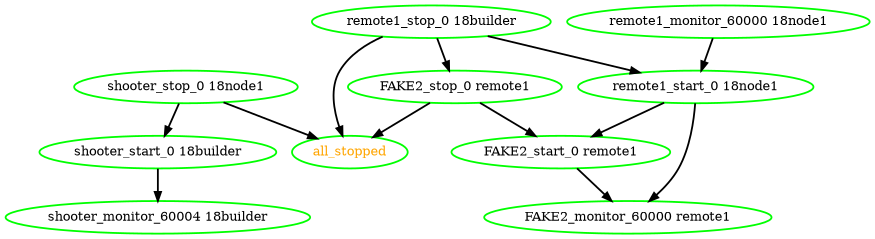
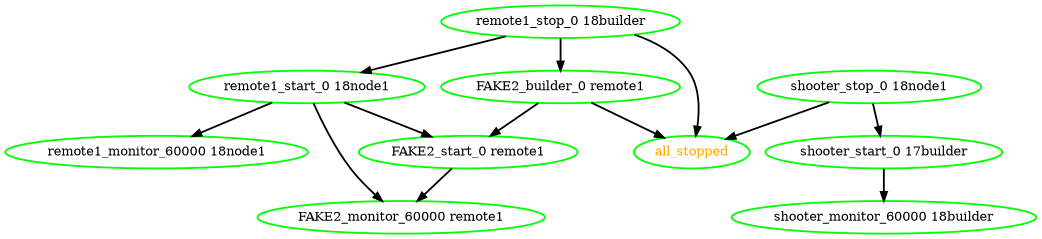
edge "remote1_monitor_60000 18node1" -> "remote1_start_0 18node1": reversed
node "FAKE2_stop_0 remote1": label "FAKE2_stop_0 remote1" -> "FAKE2_builder_0 remote1"
node "shooter_start_0 18builder": label "shooter_start_0 18builder" -> "shooter_start_0 17builder"
node "shooter_monitor_60004 18builder": label "shooter_monitor_60004 18builder" -> "shooter_monitor_60000 18builder"
